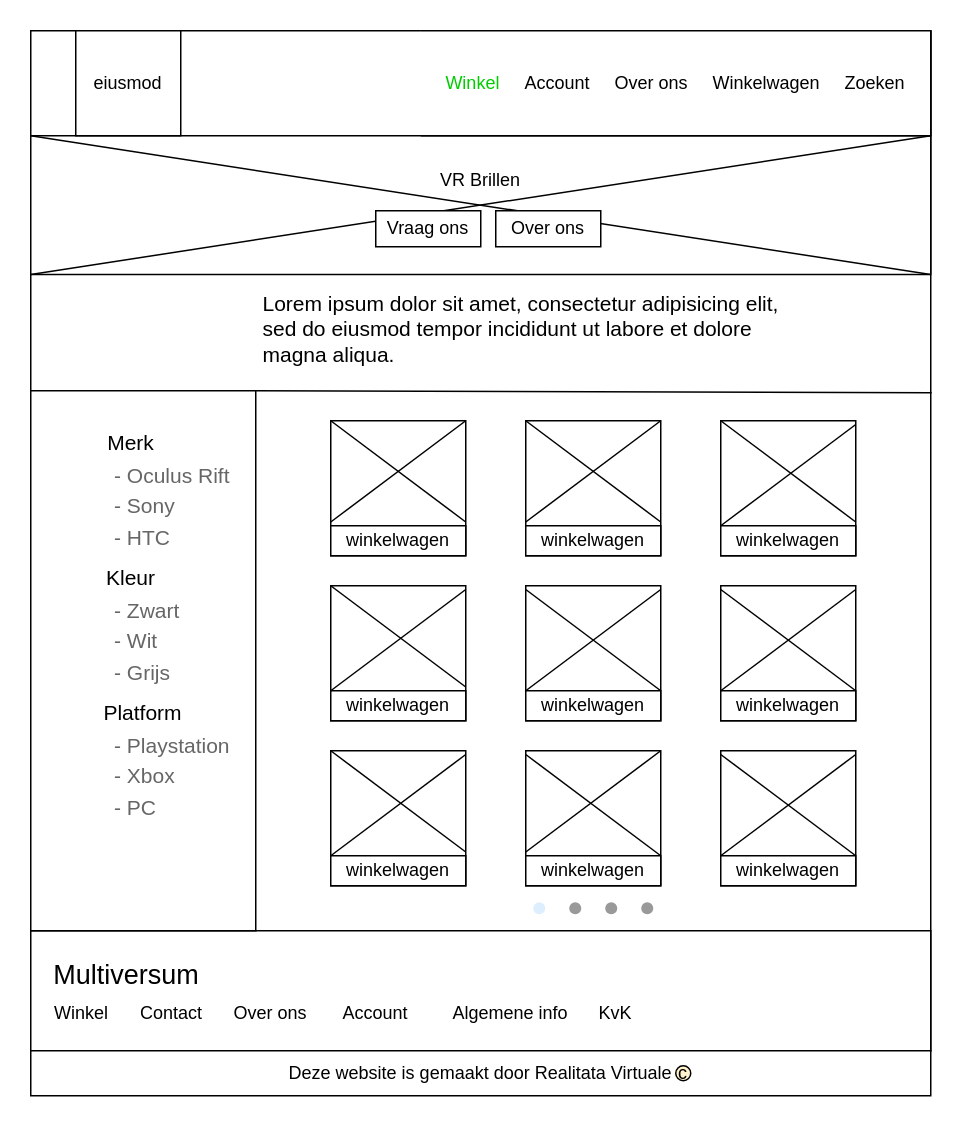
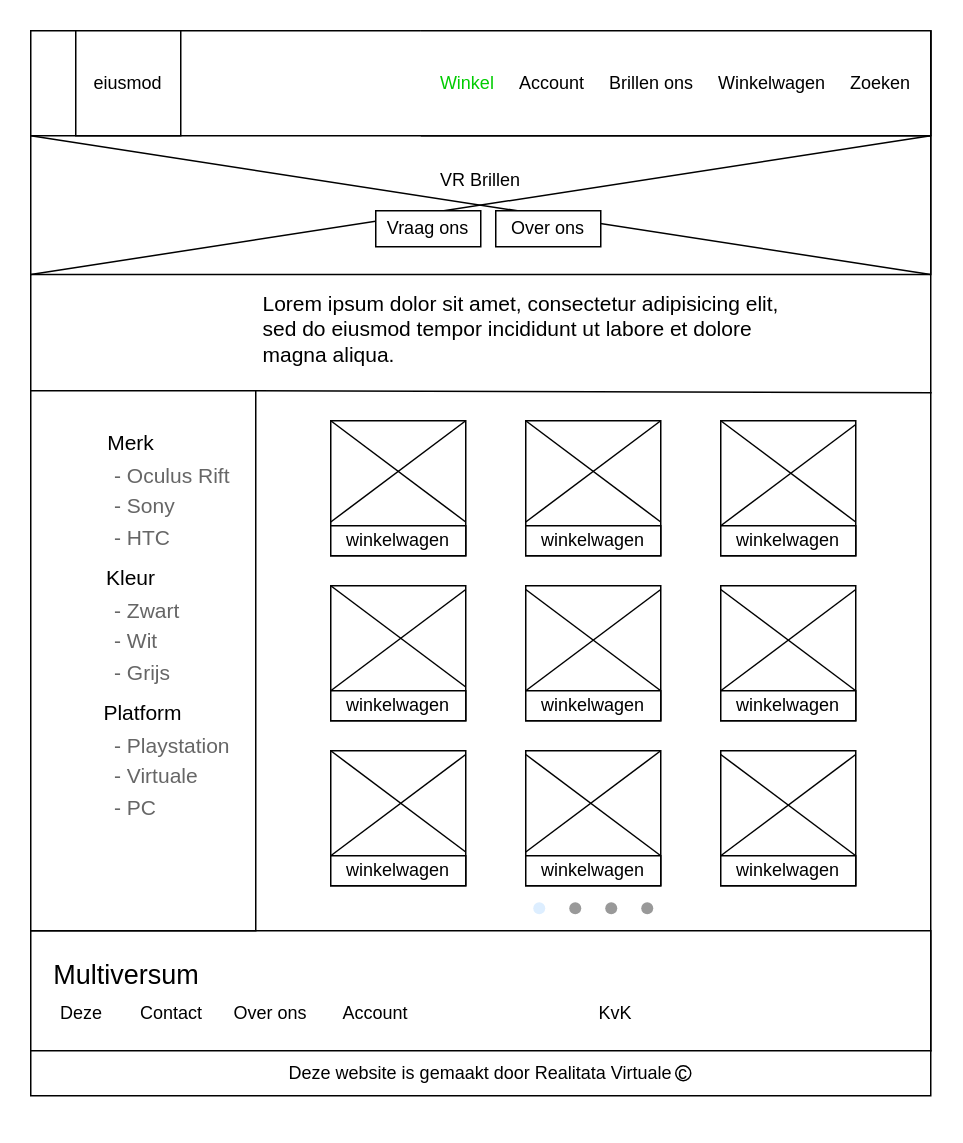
node "Winkel Account Over ons Winkelwagen Zoeken": label "Winkel Account Over ons Winkelwagen Zoeken" -> "Winkel Account Brillen ons Winkelwagen Zoeken"
node "- Playstation - Xbox - PC": label "- Playstation - Xbox - PC" -> "- Playstation - Virtuale - PC"
node "Winkel": label "Winkel" -> "Deze"
node "Algemene info": removed
node "c": fillcolor #fff2cc -> #ffffff
